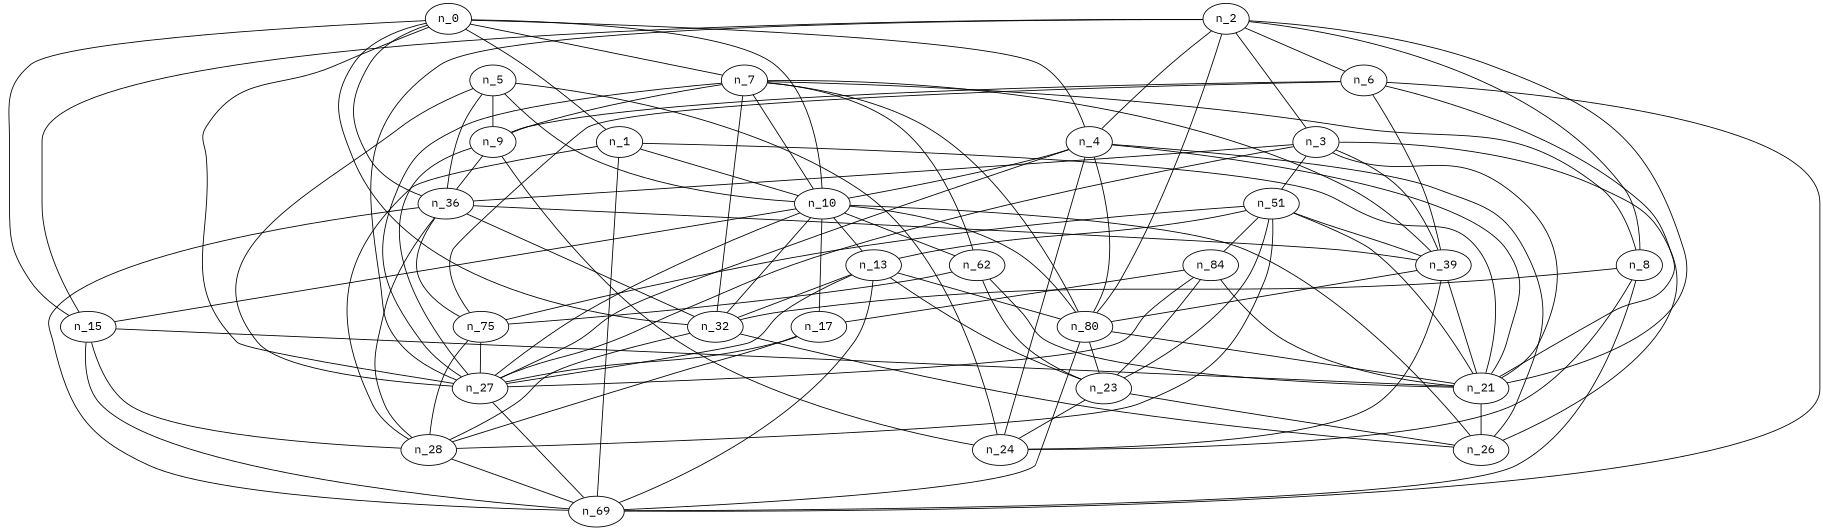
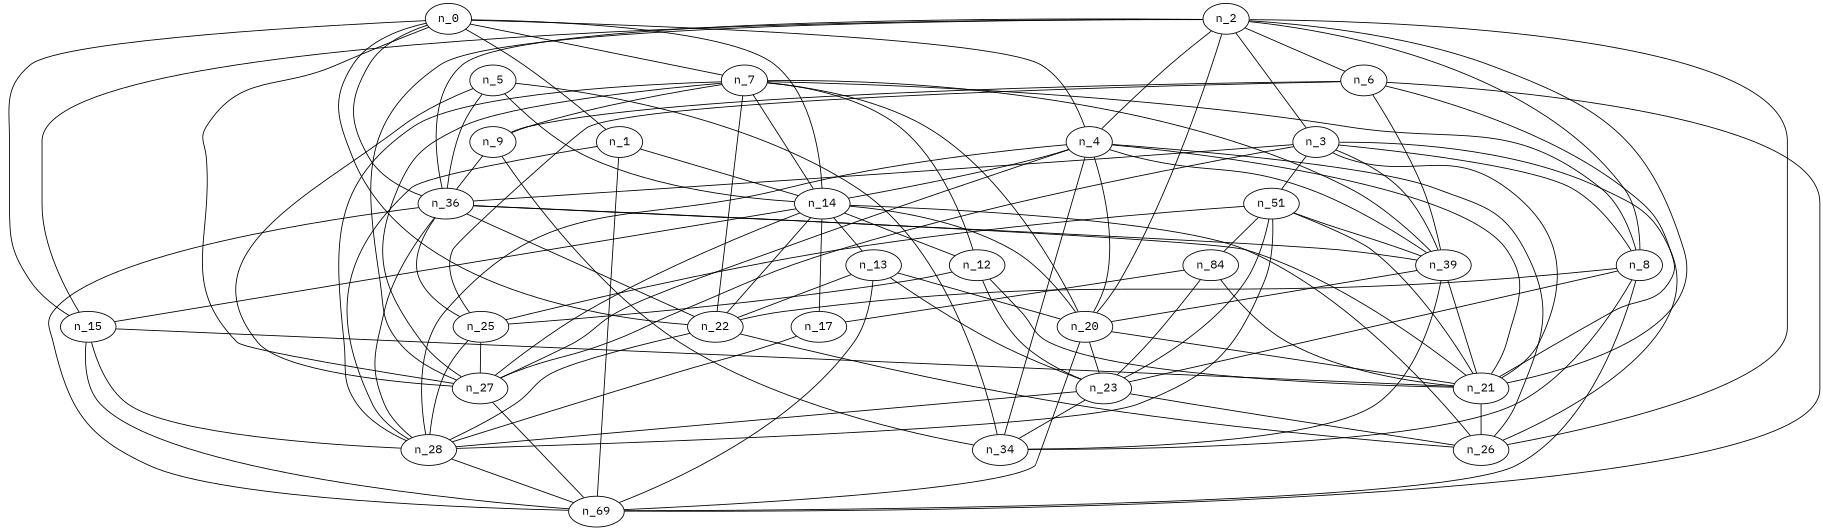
edge "n_2" -- "n_36": added
edge "n_2" -- "n_26": added
edge "n_5" -- "n_9": removed
edge "n_7" -- "n_28": added
edge "n_1" -- "n_21": now "n_36" -- "n_21"
edge "n_3" -- "n_8": added
edge "n_4" -- "n_39": added
node "n_10": label "n_10" -> "n_14"
edge "n_4" -- "n_28": added
edge "n_51" -- "n_13": removed
edge "n_9" -- "n_27": removed
node "n_62": label "n_62" -> "n_12"
edge "n_8" -- "n_23": added
node "n_75": label "n_75" -> "n_25"
node "n_32": label "n_32" -> "n_22"
node "n_80": label "n_80" -> "n_20"
edge "n_13" -- "n_27": removed
edge "n_17" -- "n_27": removed
edge "n_84" -- "n_27": removed
edge "n_23" -- "n_28": added
node "n_24": label "n_24" -> "n_34"
